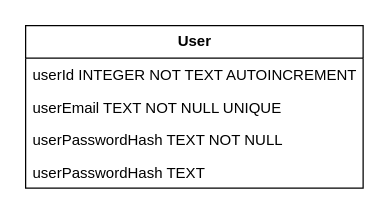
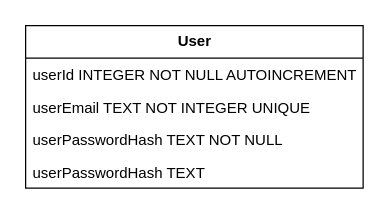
node "userId INTEGER NOT TEXT AUTOINCREMENT": label "userId INTEGER NOT TEXT AUTOINCREMENT" -> "userId INTEGER NOT NULL AUTOINCREMENT"
node "userEmail TEXT NOT NULL UNIQUE": label "userEmail TEXT NOT NULL UNIQUE" -> "userEmail TEXT NOT INTEGER UNIQUE"
